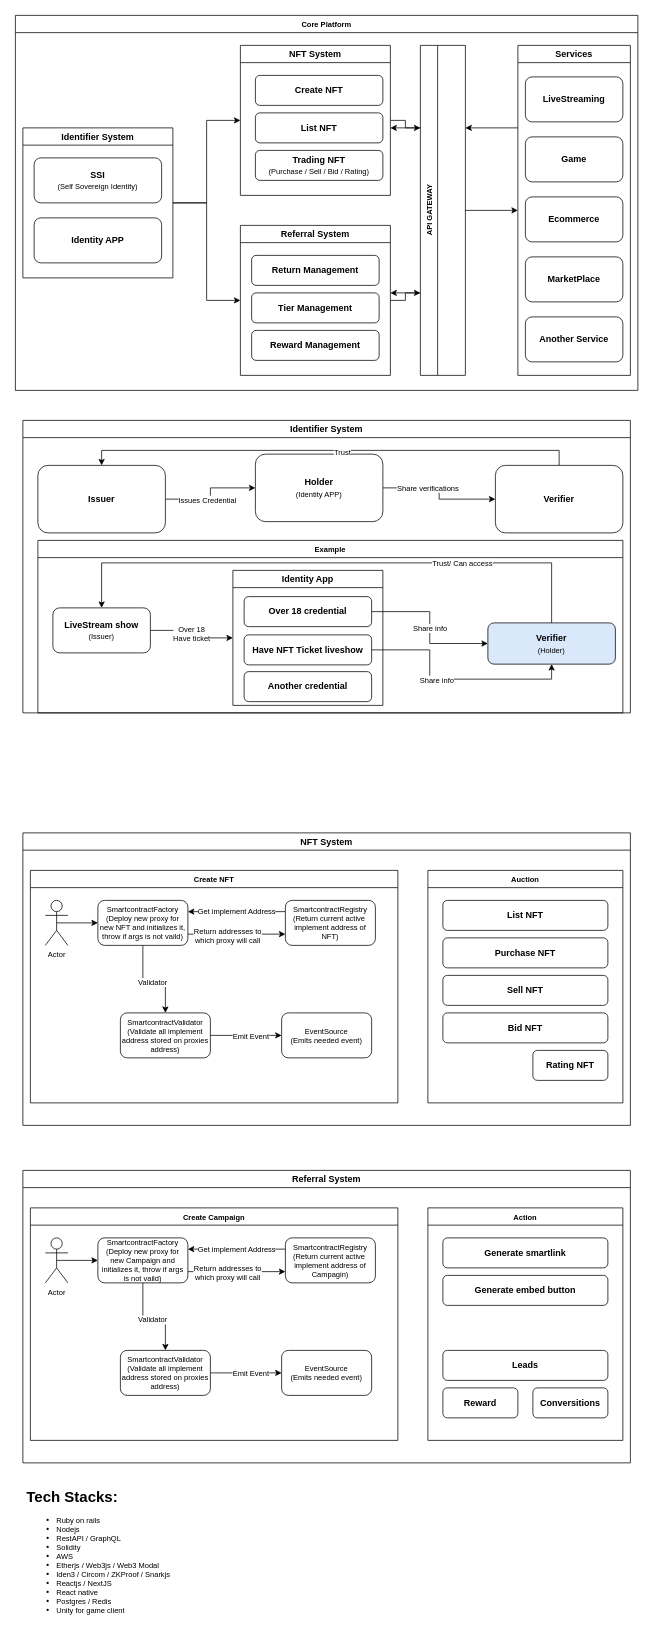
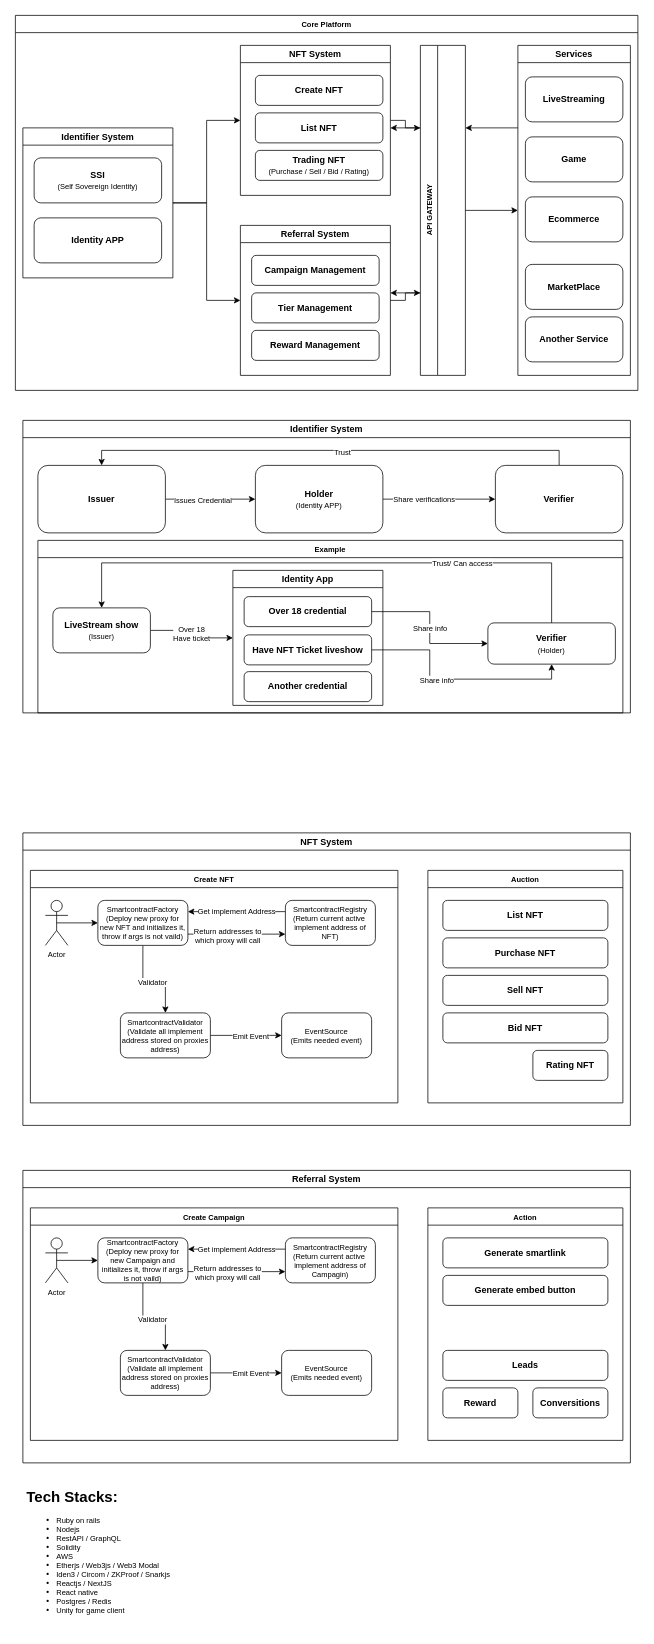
node "Return Management": label "Return Management" -> "Campaign Management"
node "MarketPlace": moved (574, 279) -> (574, 287)
node "Holder (Identity APP)": moved (319, 488) -> (319, 499)
node "Verifier (Holder)": fillcolor #dae8fc -> #ffffff
